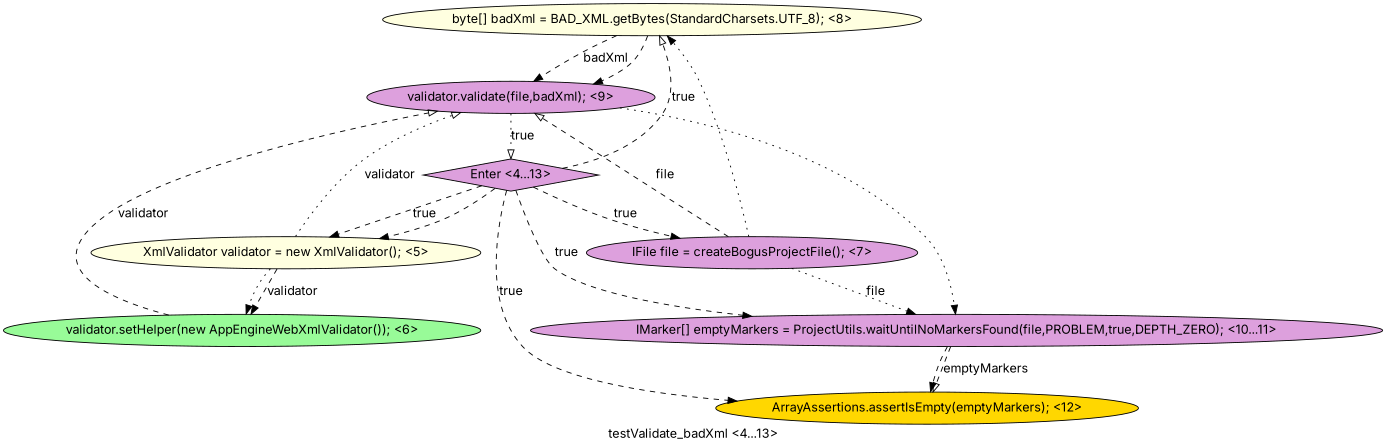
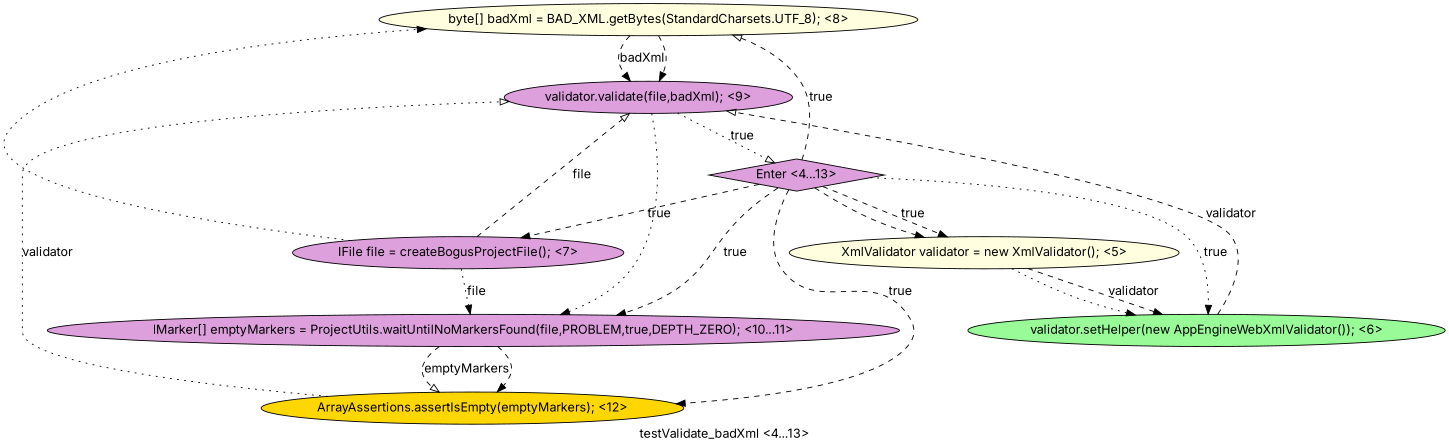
edge "XmlValidator validator = new XmlValidator(); <5>" -> "validator.validate(file,badXml); <9>": now "ArrayAssertions.assertIsEmpty(emptyMarkers); <12>" -> "validator.validate(file,badXml); <9>"
edge "Enter <4...13>" -> "validator.setHelper(new AppEngineWebXmlValidator()); <6>": added, label "true"
